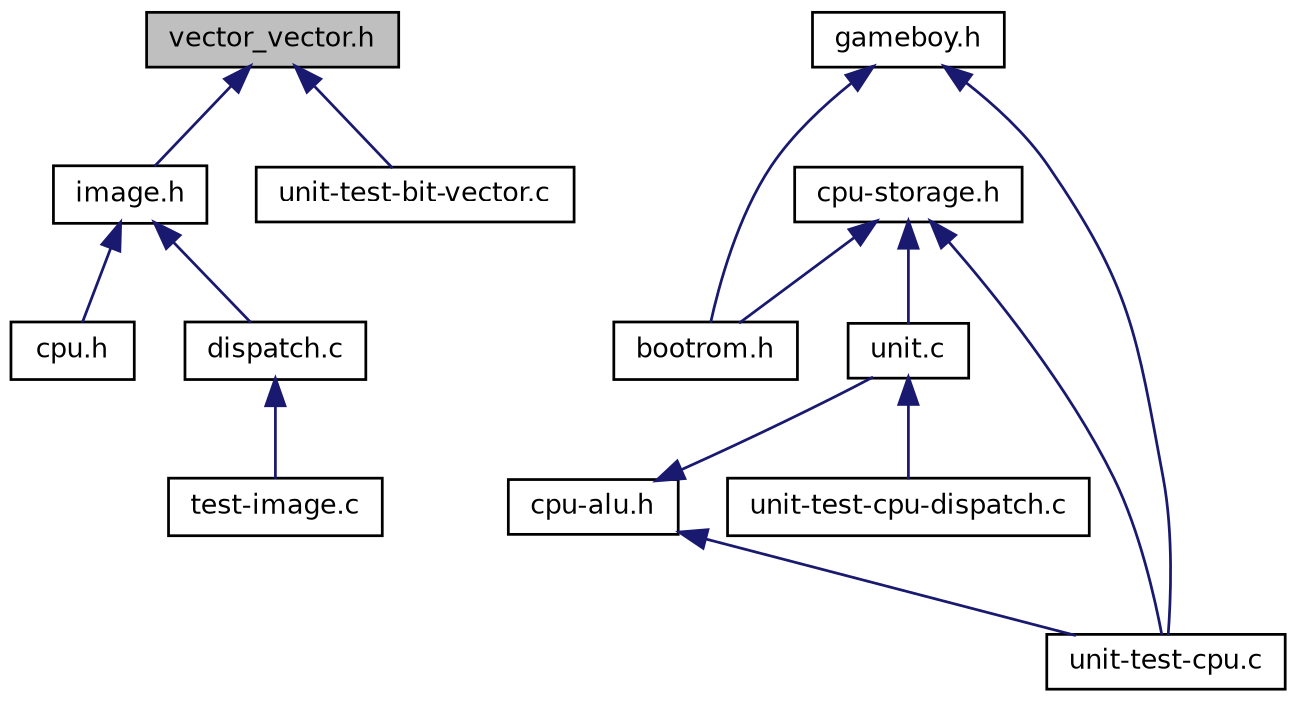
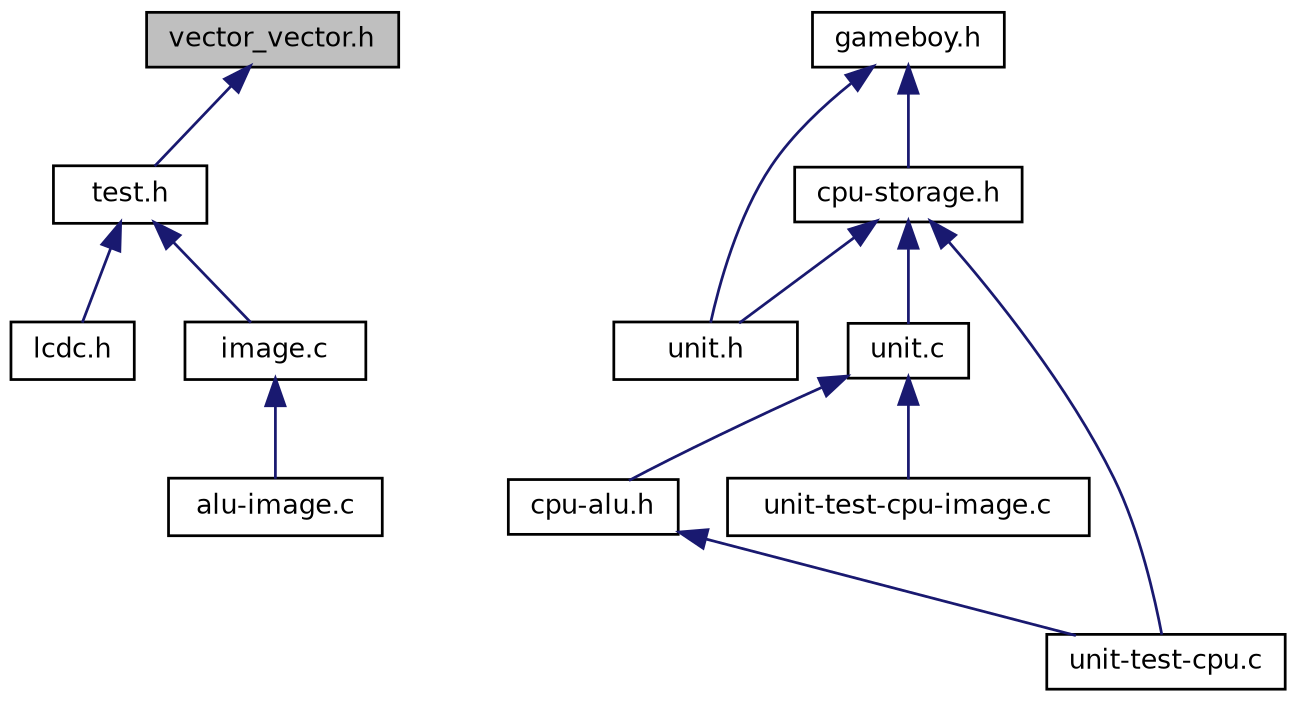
node "image.h": label "image.h" -> "test.h"
node "unit-test-bit-vector.c": removed
edge "unit-test-cpu.c" -> "gameboy.h": now "cpu-storage.h" -> "gameboy.h"
node "cpu.h": label "cpu.h" -> "lcdc.h"
node "dispatch.c": label "dispatch.c" -> "image.c"
node "bootrom.h": label "bootrom.h" -> "unit.h"
edge "unit.c" -> "cpu-alu.h": reversed
node "test-image.c": label "test-image.c" -> "alu-image.c"
node "unit-test-cpu-dispatch.c": label "unit-test-cpu-dispatch.c" -> "unit-test-cpu-image.c"
